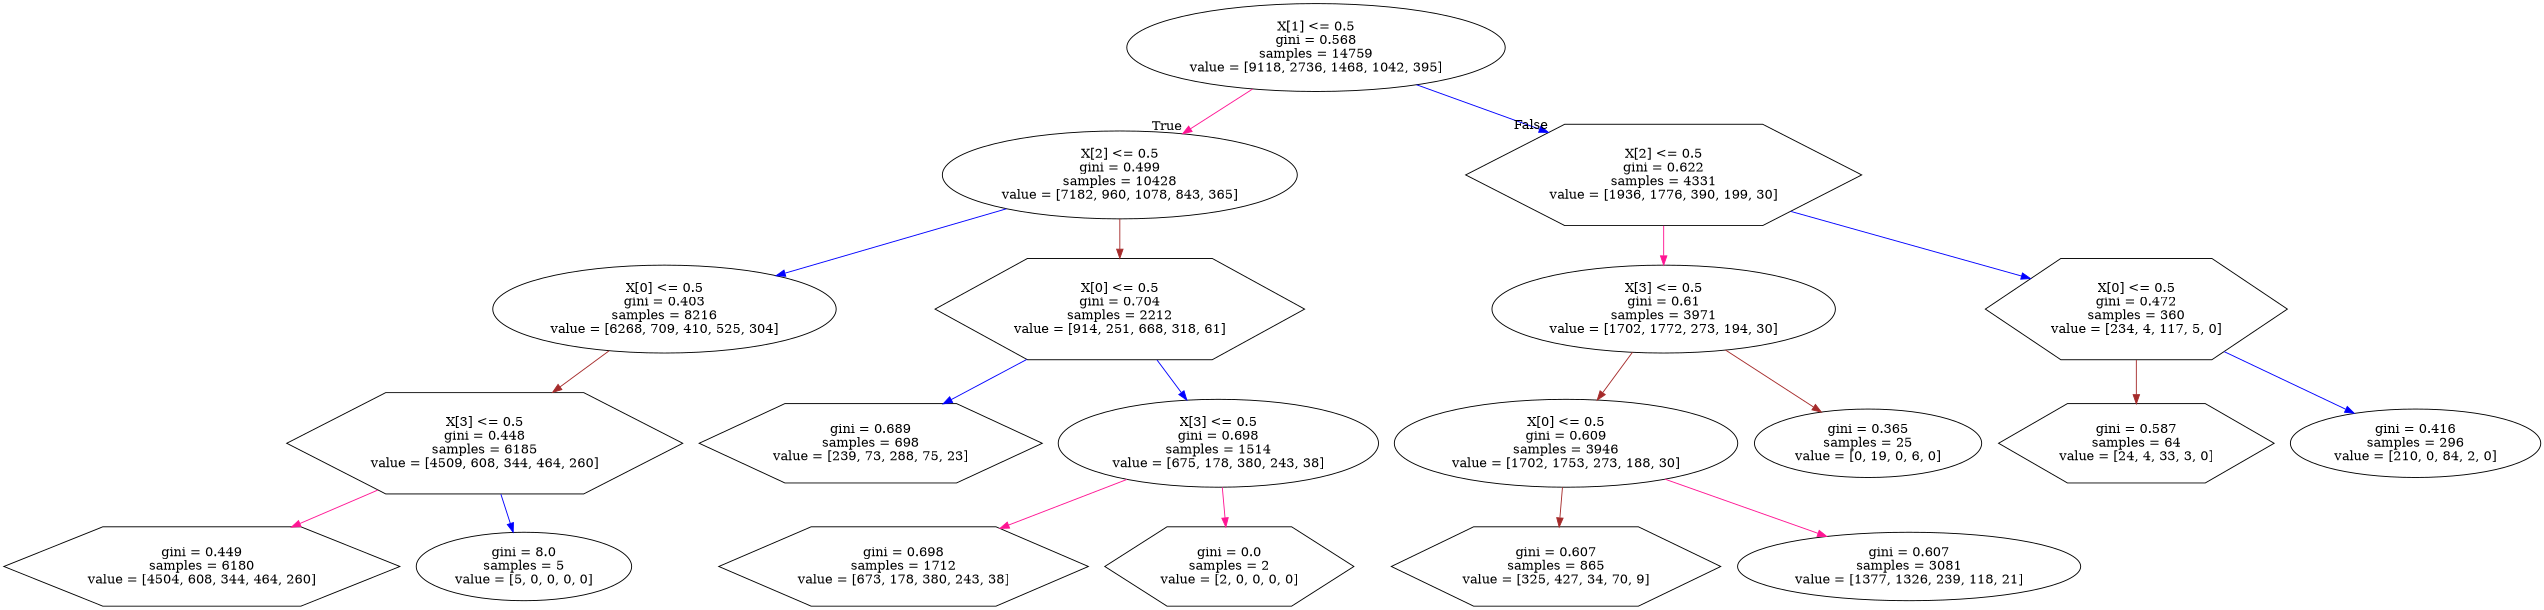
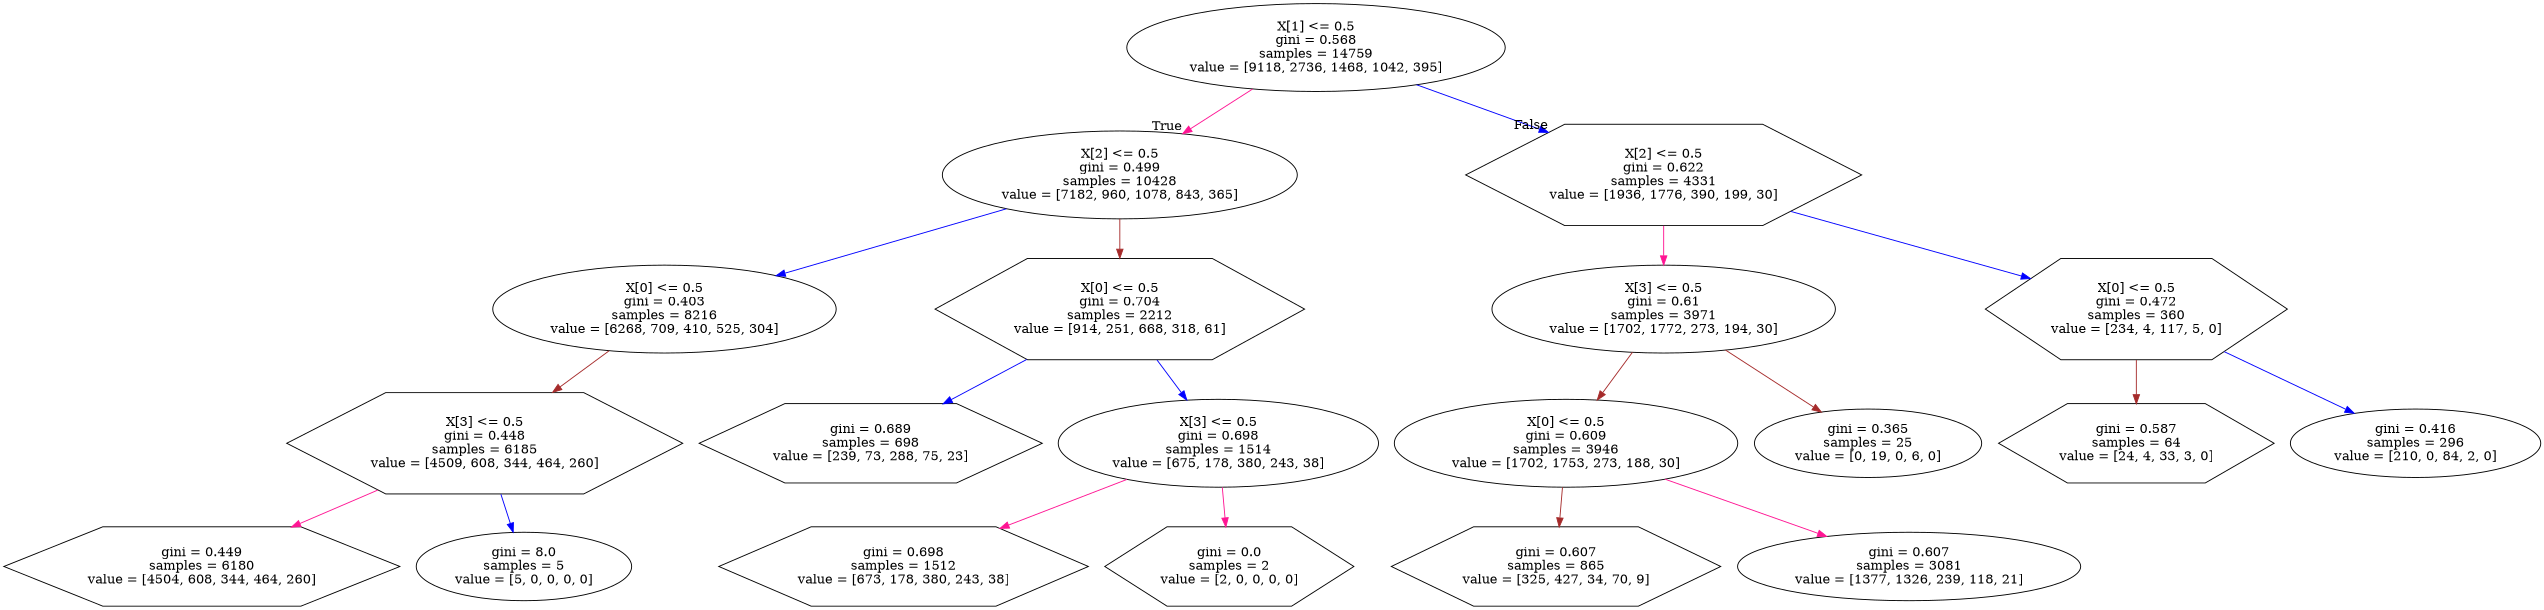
node "gini = 0.698 samples = 1712 value = [673, 178, 380, 243, 38]": label "gini = 0.698 samples = 1712 value = [673, 178, 380, 243, 38]" -> "gini = 0.698 samples = 1512 value = [673, 178, 380, 243, 38]"
